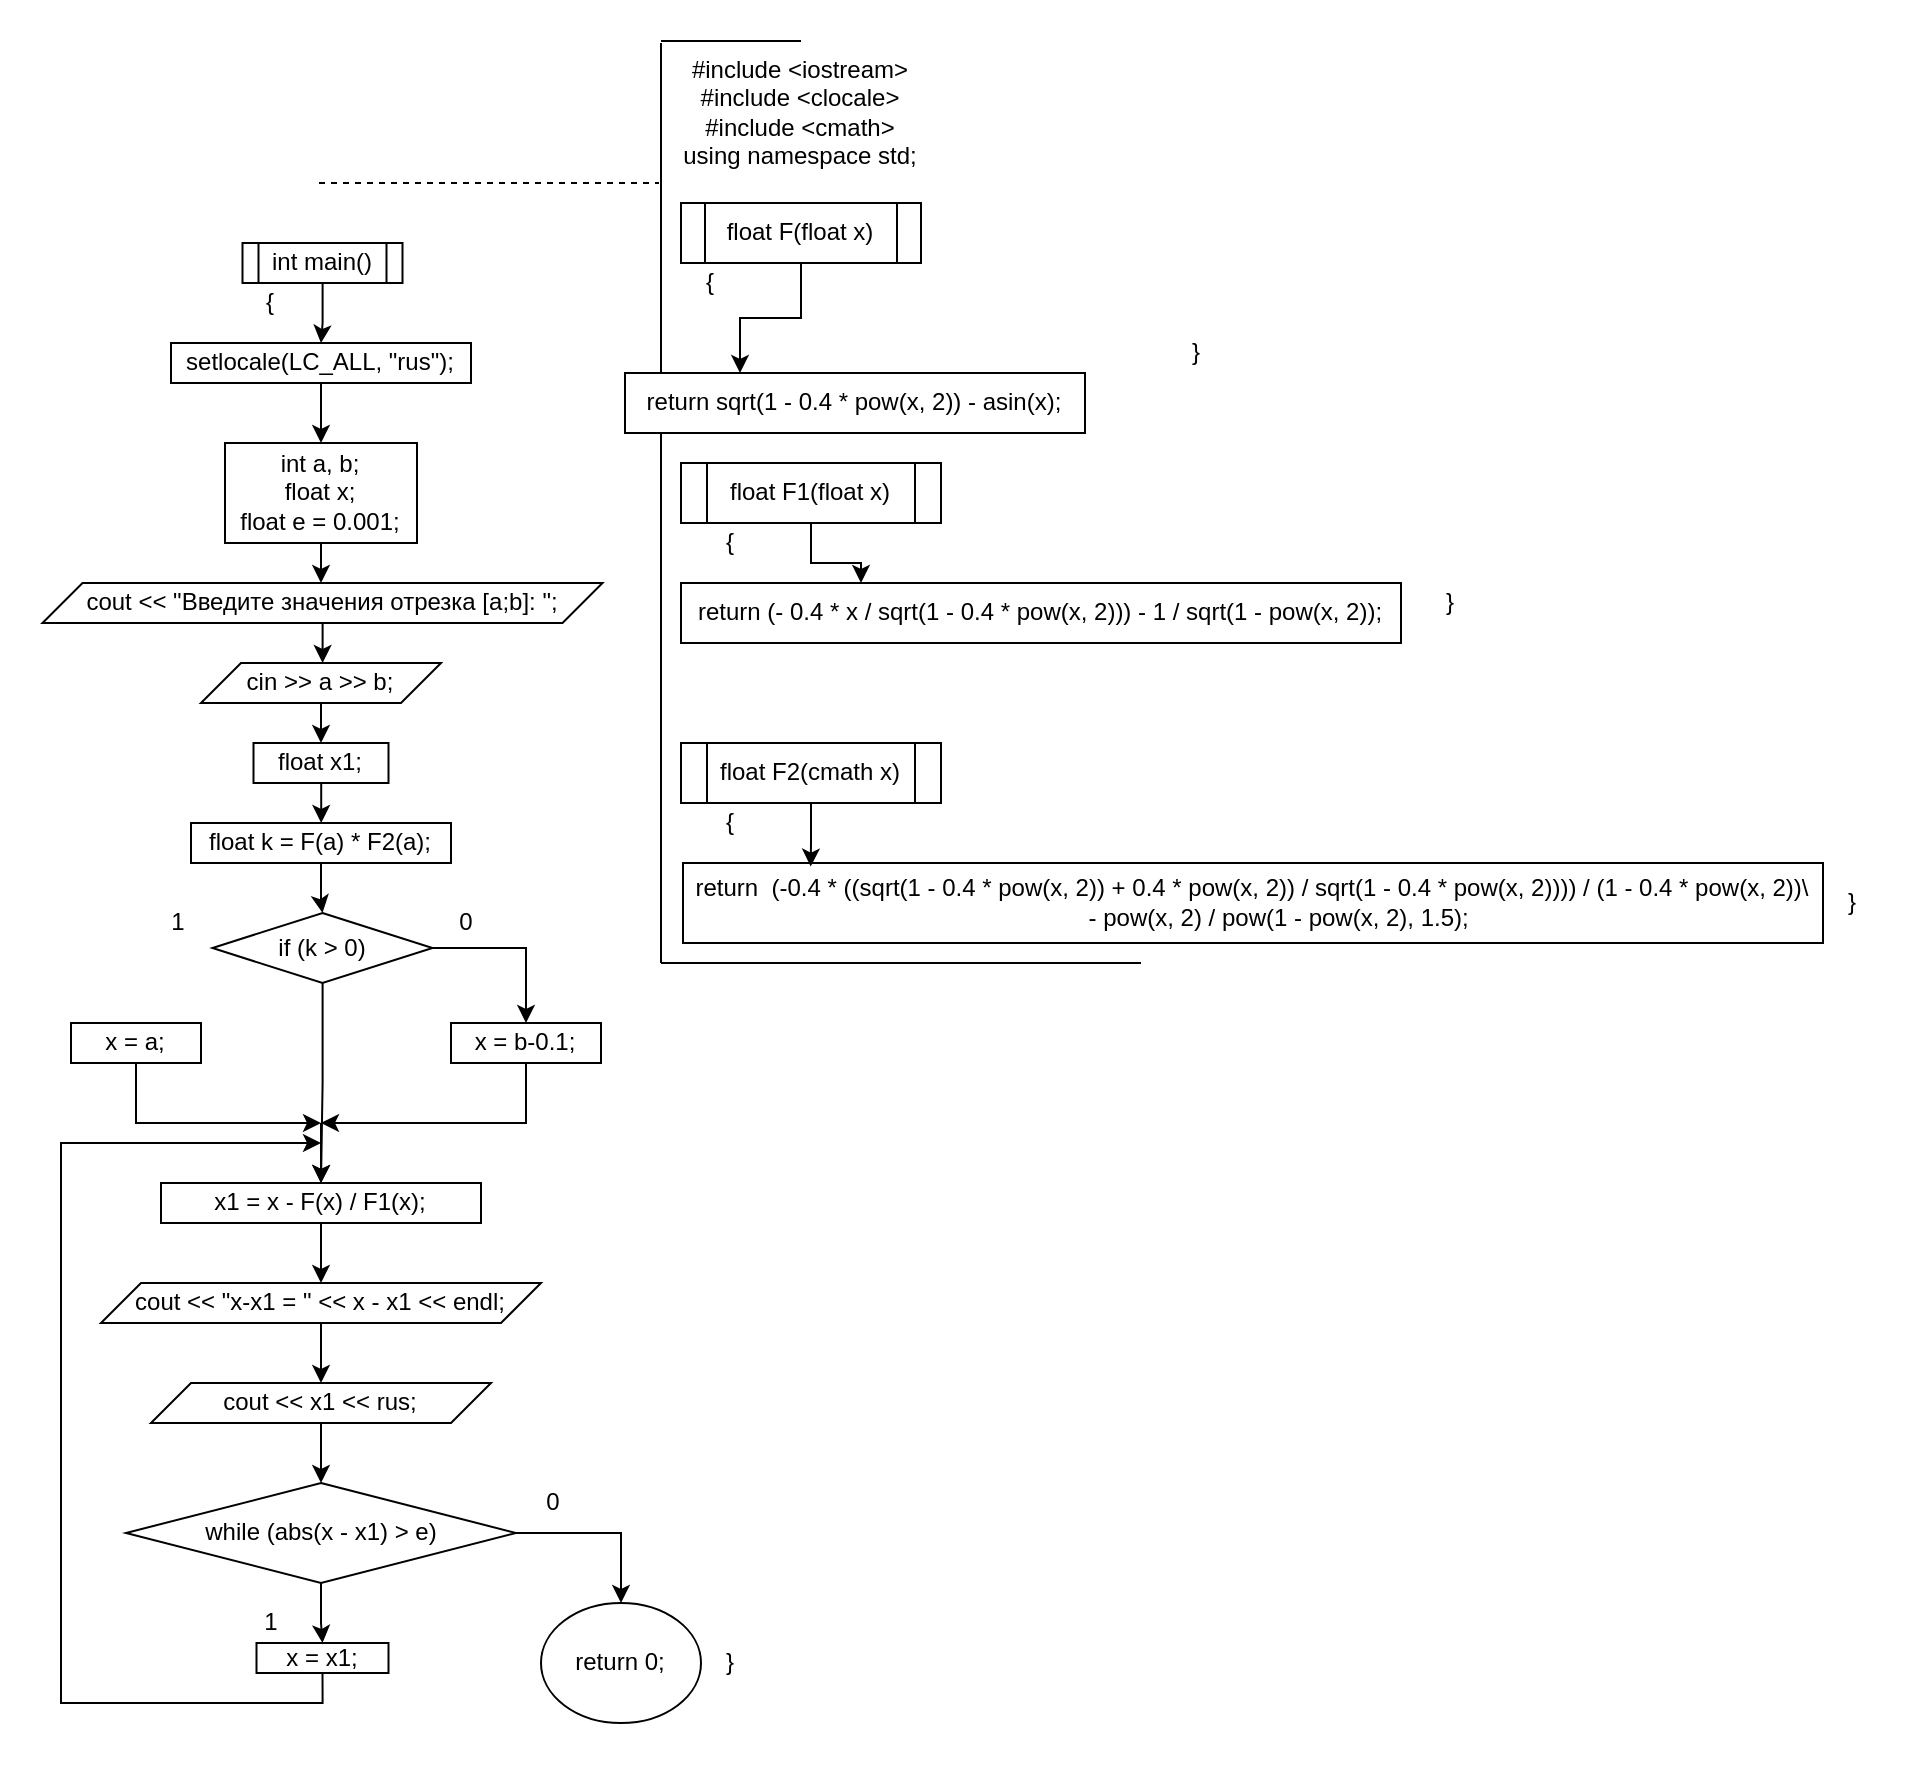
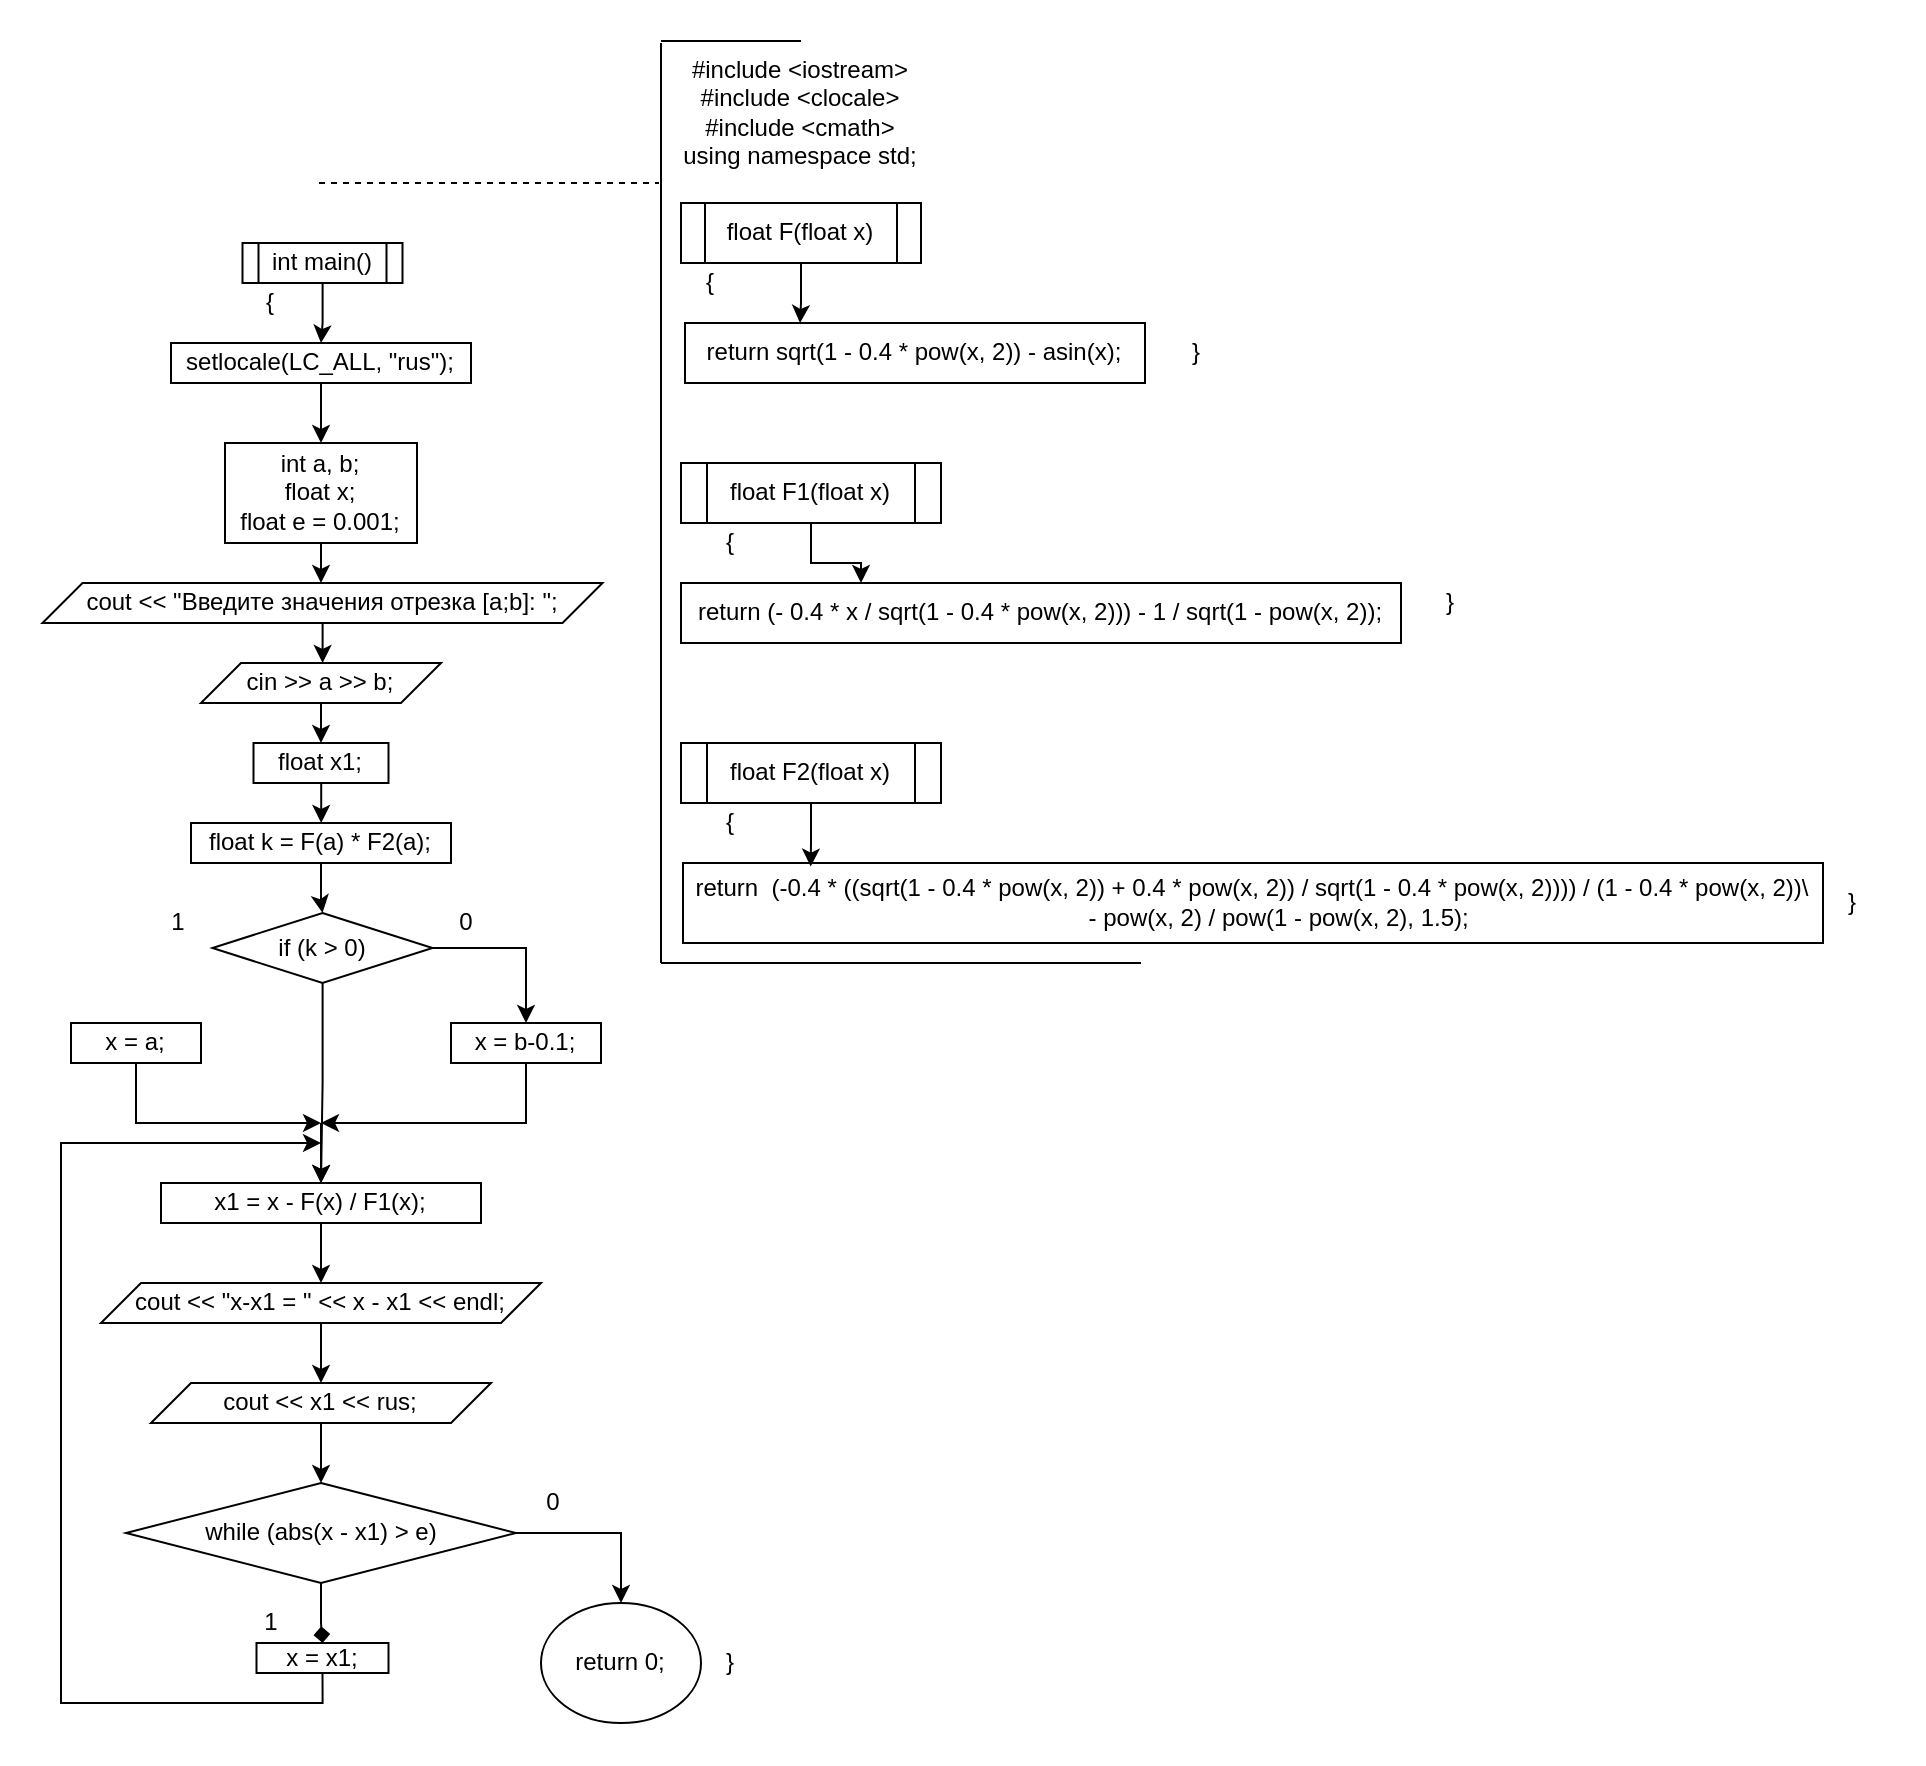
node "return sqrt(1 - 0.4 * pow(x, 2)) - asin(x);": moved (855, 403) -> (915, 353)
node "float F2(cmath x)": label "float F2(cmath x)" -> "float F2(float x)"
edge "while (abs(x - x1) > e)" -> "x = x1;": arrowhead classic -> diamond
